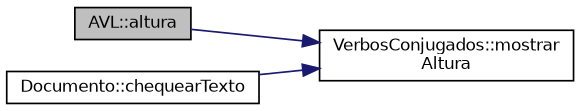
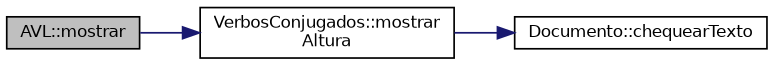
node "AVL::altura": label "AVL::altura" -> "AVL::mostrar"
edge "Documento::chequearTexto" -> "VerbosConjugados::mostrar Altura": reversed
